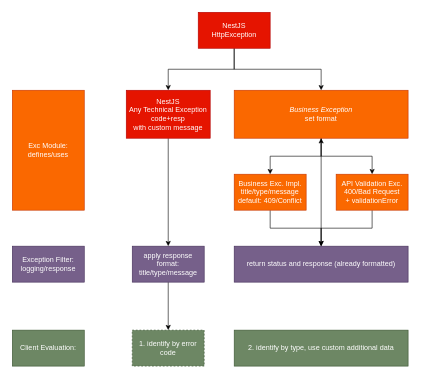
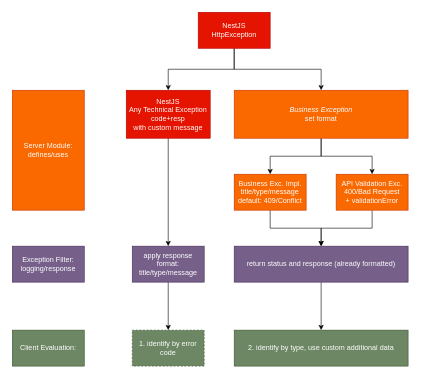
node "Exc Module: defines/uses": label "Exc Module: defines/uses" -> "Server Module: defines/uses"
edge "return status and response (already formatted)" -> "Business Exception set format": now "return status and response (already formatted)" -> "2. identify by type, use custom additional data"
